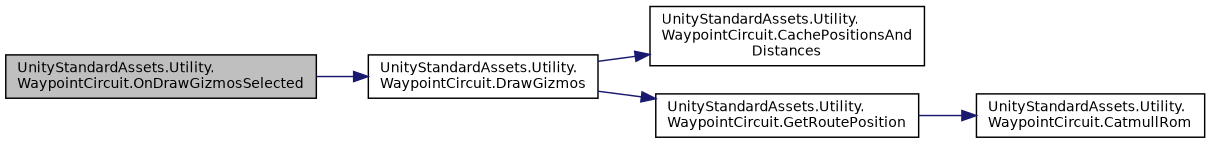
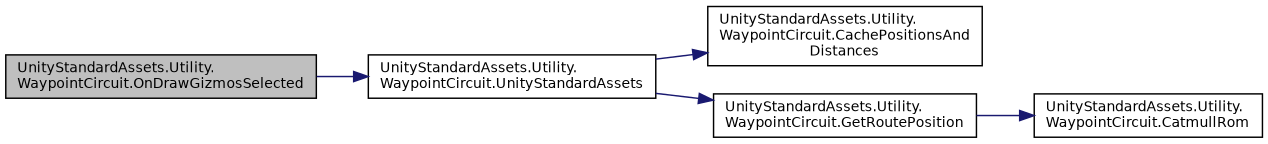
node "UnityStandardAssets.Utility. WaypointCircuit.DrawGizmos": label "UnityStandardAssets.Utility. WaypointCircuit.DrawGizmos" -> "UnityStandardAssets.Utility. WaypointCircuit.UnityStandardAssets"
